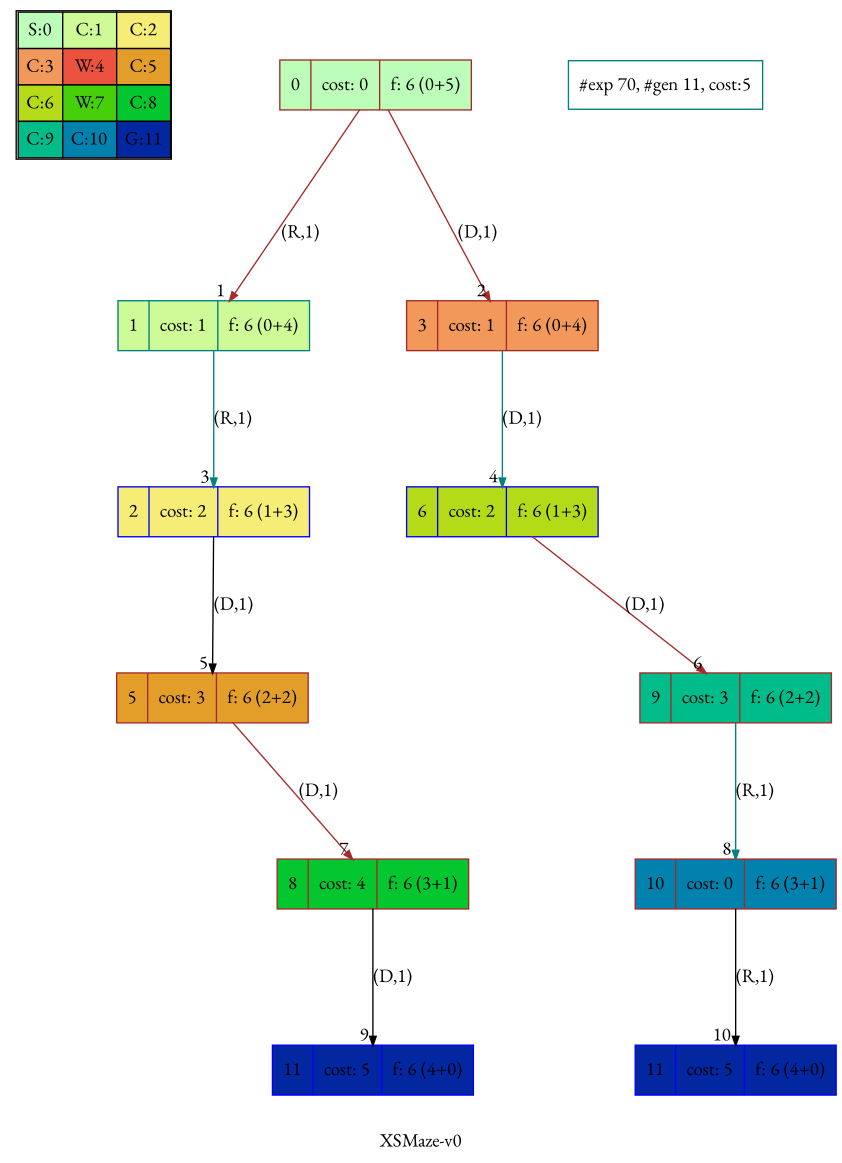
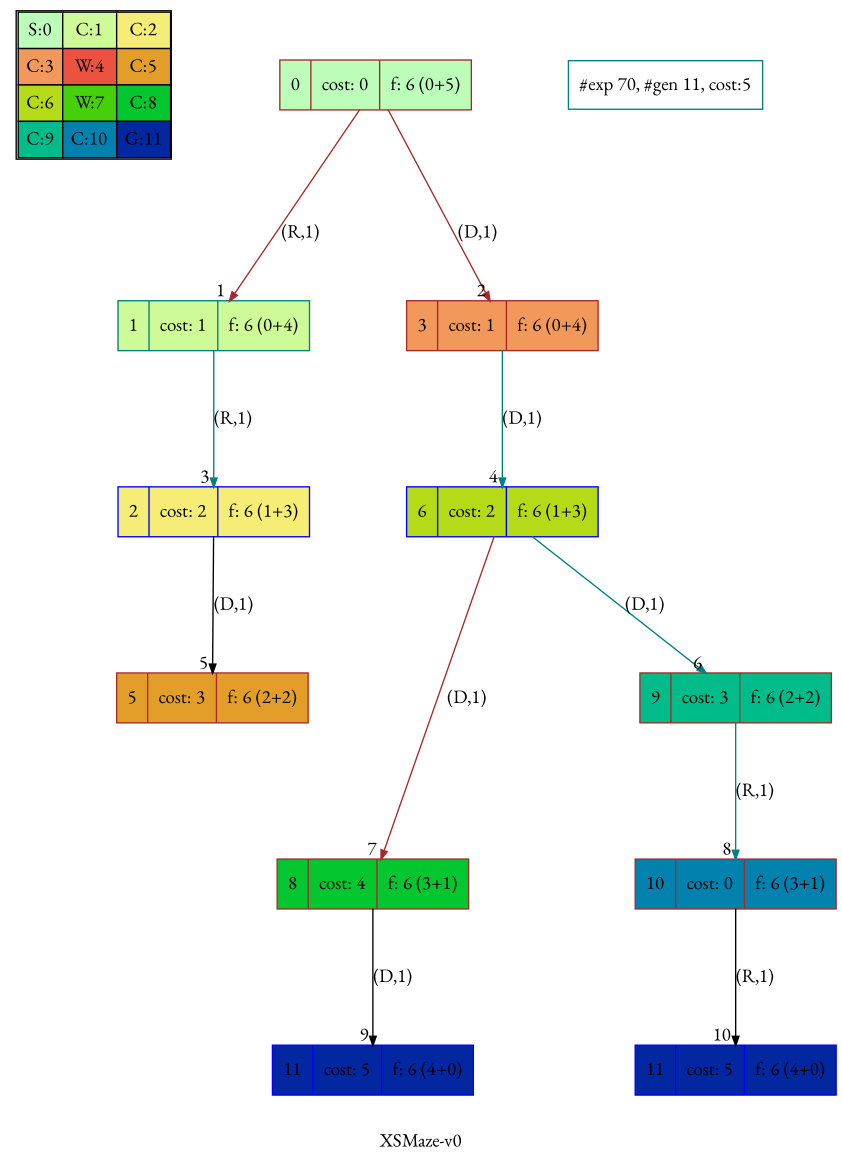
edge "6" -> "9": color brown -> teal
edge "5" -> "8": now "6" -> "8"
